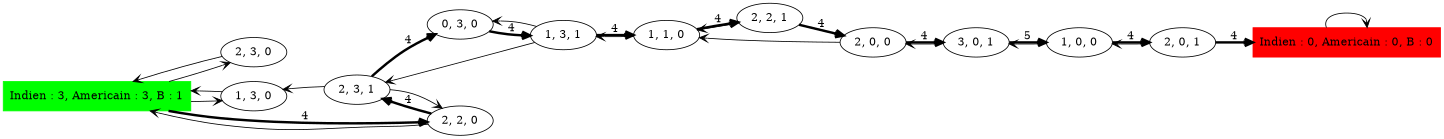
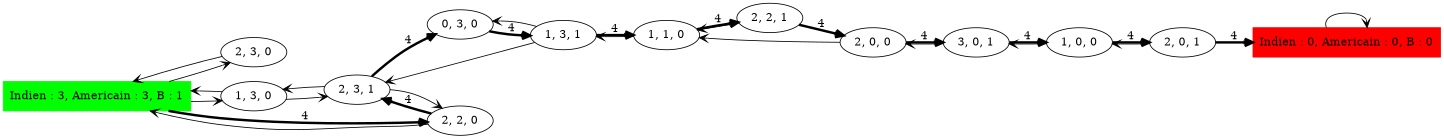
edge "3, 0, 1" -> "1, 0, 0": label "5" -> "4"
edge "1, 3, 0" -> "2, 3, 1": added
